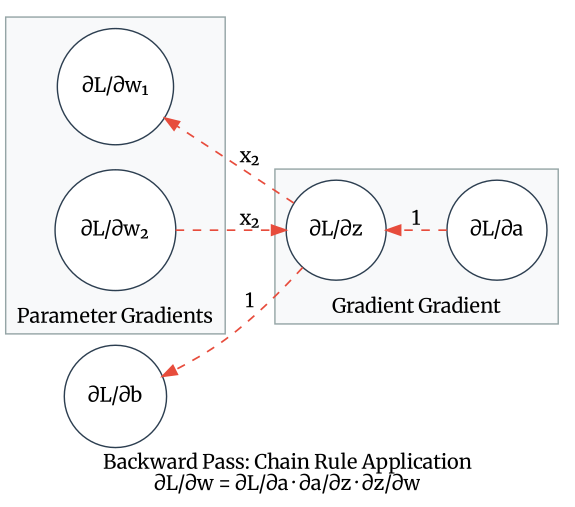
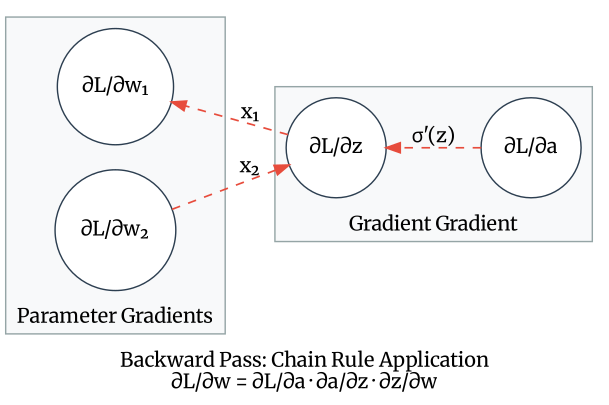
edge "∂L/∂z" -> "∂L/∂w₁": label "x₂" -> "x₁"
edge "∂L/∂a" -> "∂L/∂z": label "1" -> "σ'(z)"
node "∂L/∂b": removed
